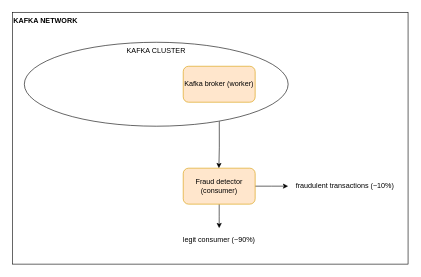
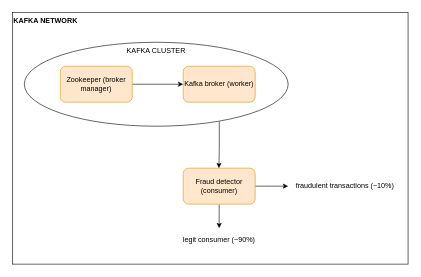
node "Zookeeper (broker manager)": added
edge "Zookeeper (broker manager)" -> "Kafka broker (worker)": added
